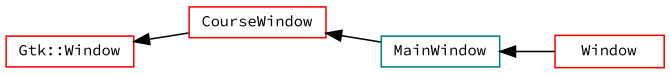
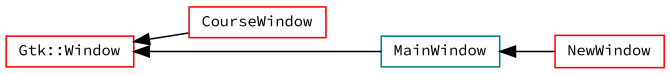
edge "MainWindow" -> "CourseWindow": now "MainWindow" -> "Gtk::Window"
node "Window": label "Window" -> "NewWindow"
